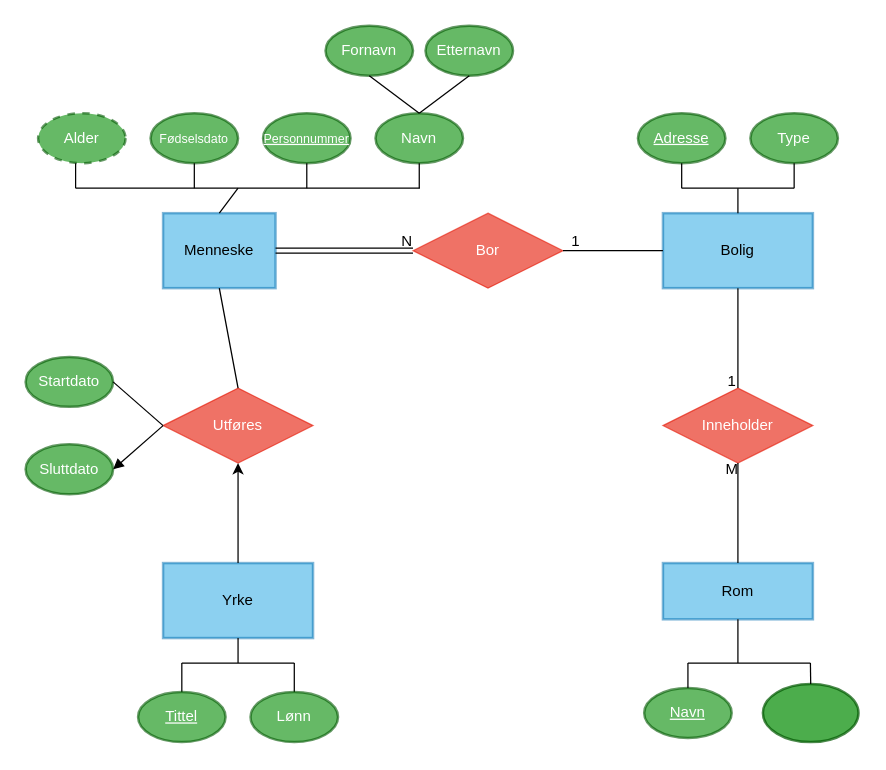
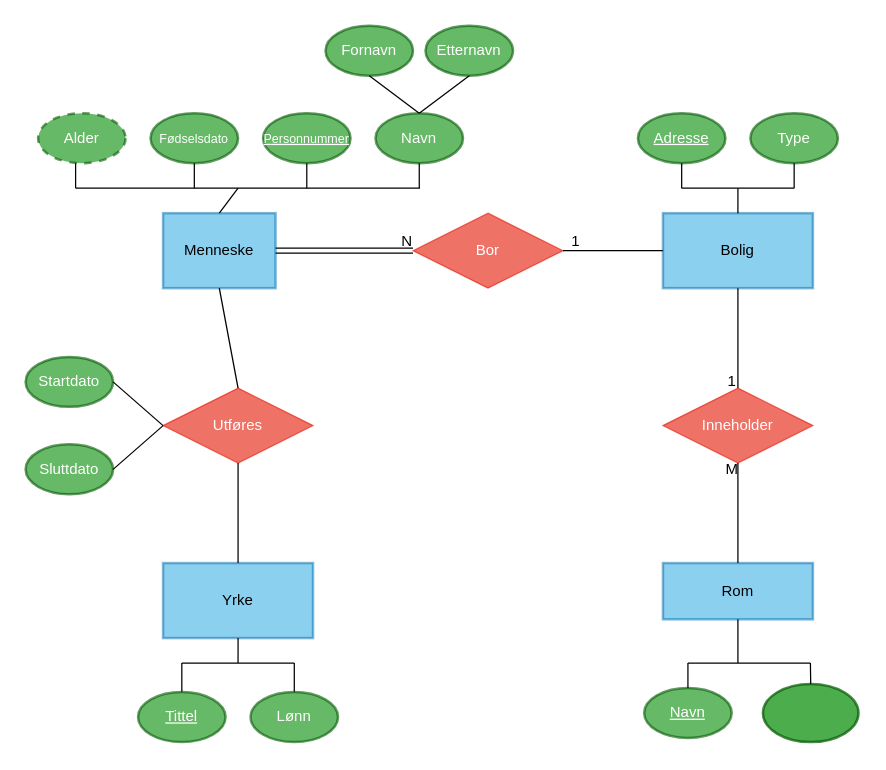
edge "Utføres" -> "Sluttdato": arrowhead block -> none
edge "Yrke" -> "Utføres": arrowhead classic -> none
